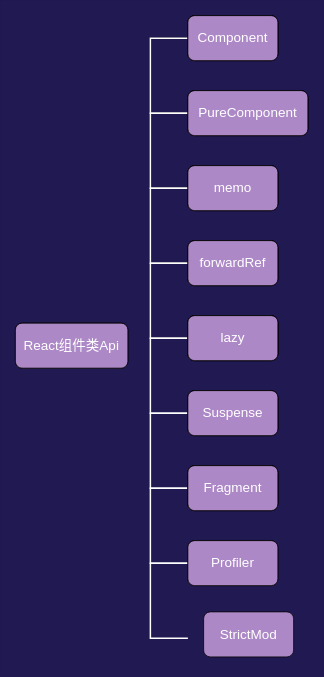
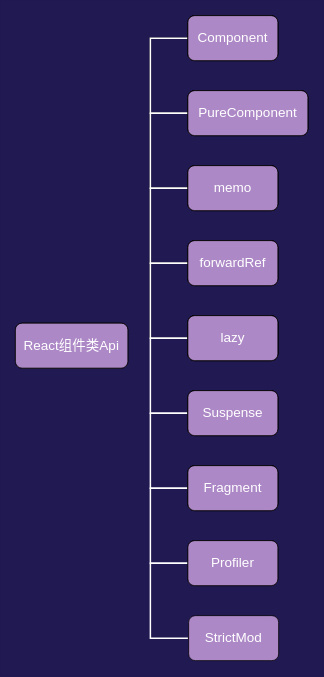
node "StrictMod": moved (249, 634) -> (234, 638)
